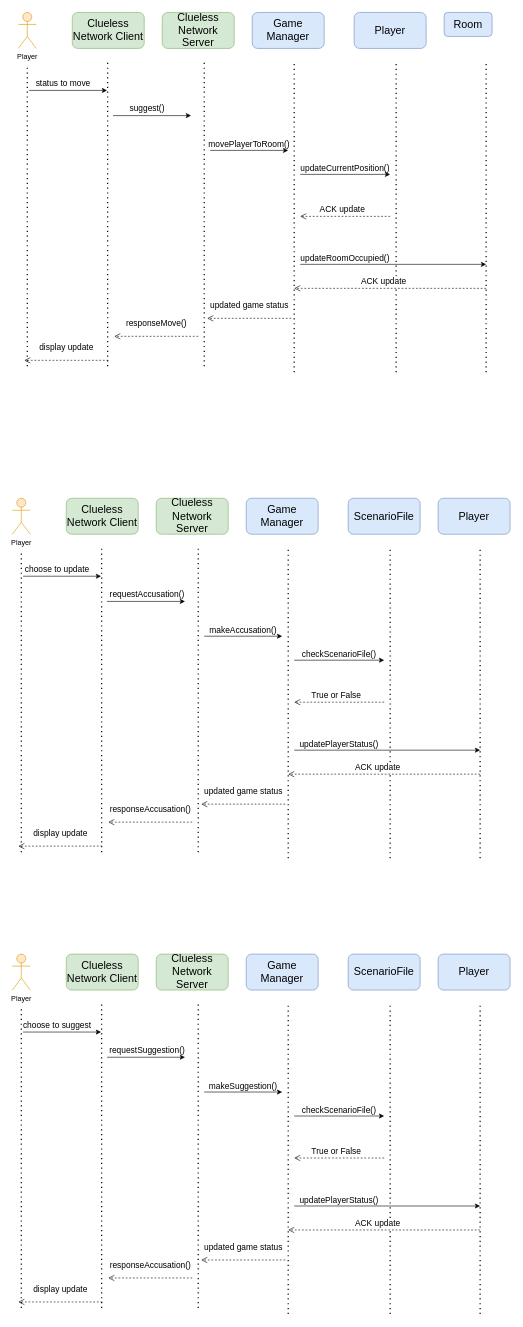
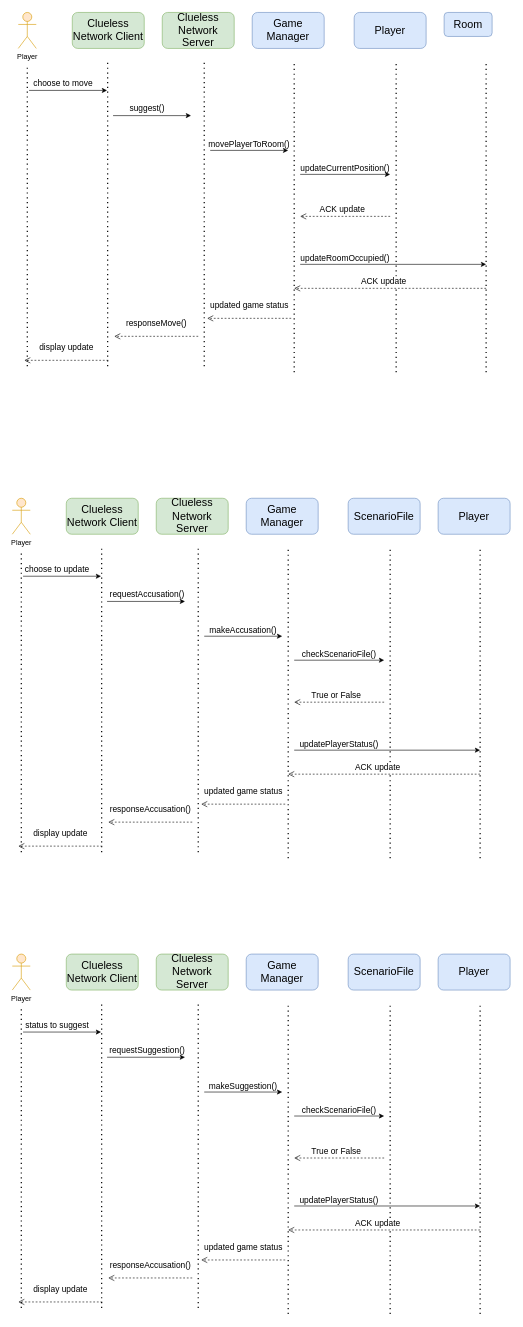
node "status to move": label "status to move" -> "choose to move"
node "choose to suggest": label "choose to suggest" -> "status to suggest"
